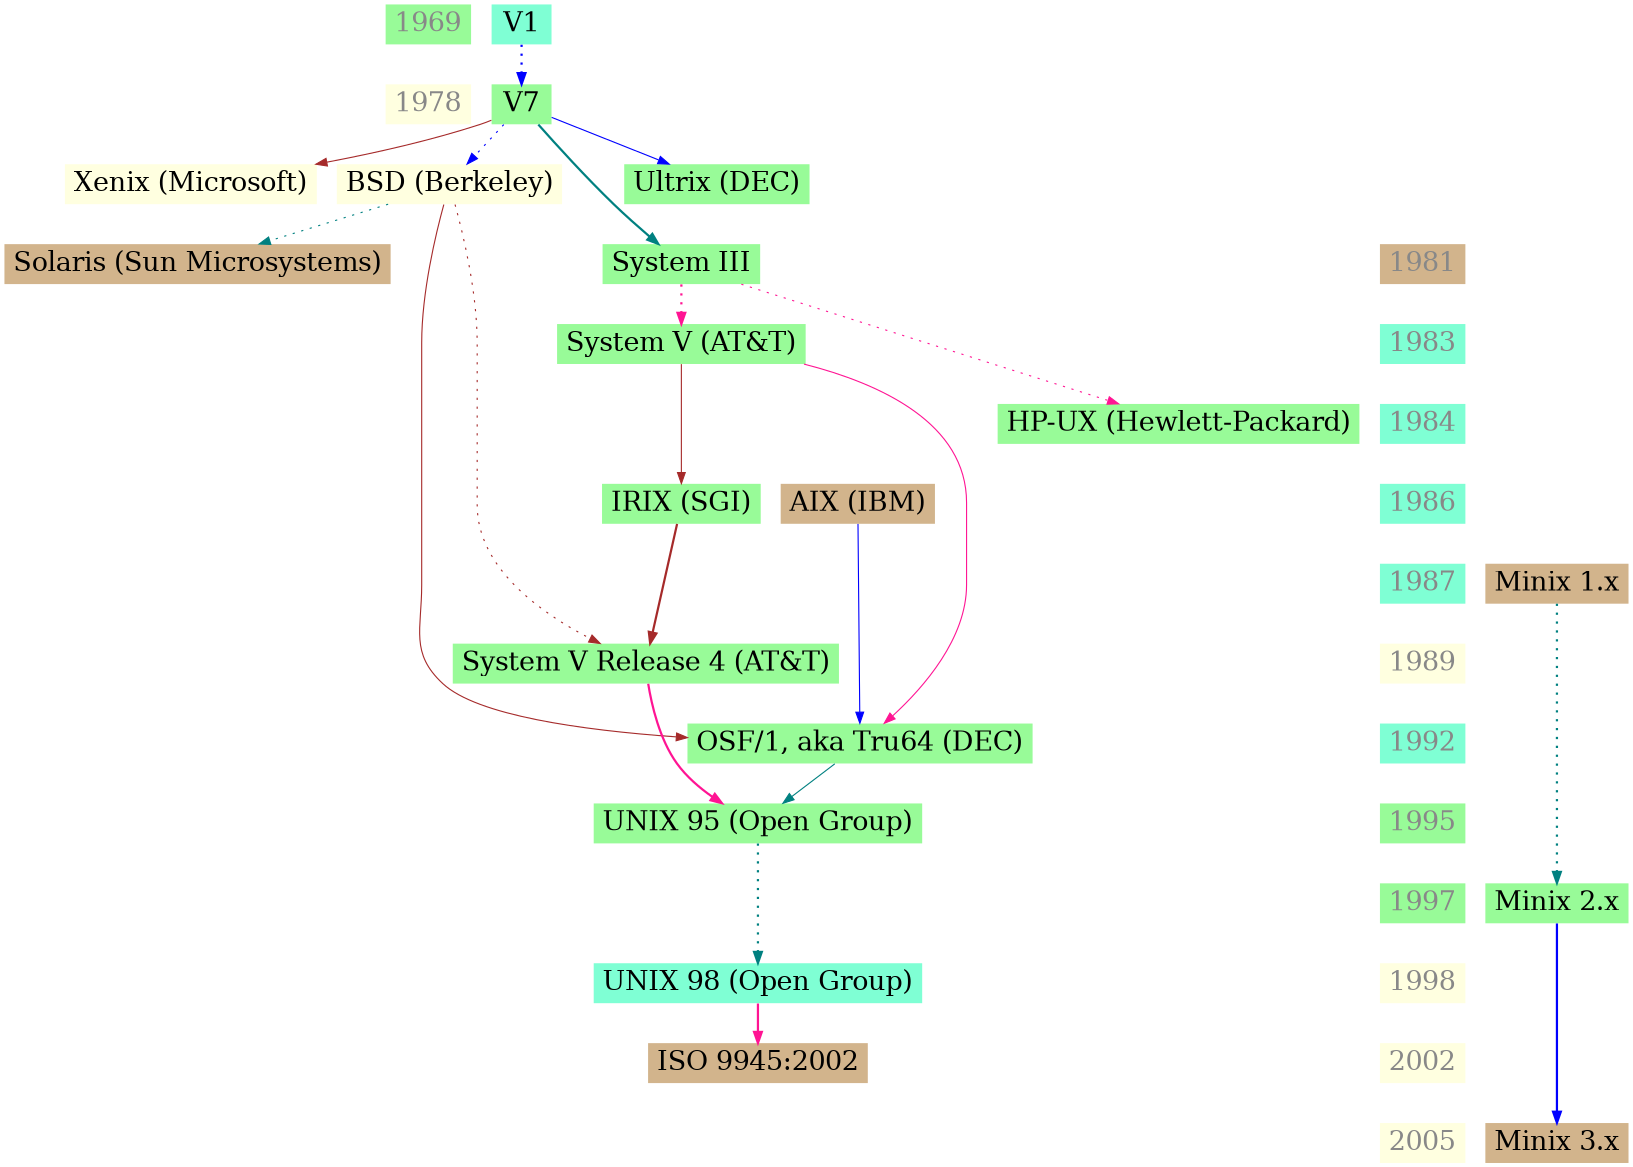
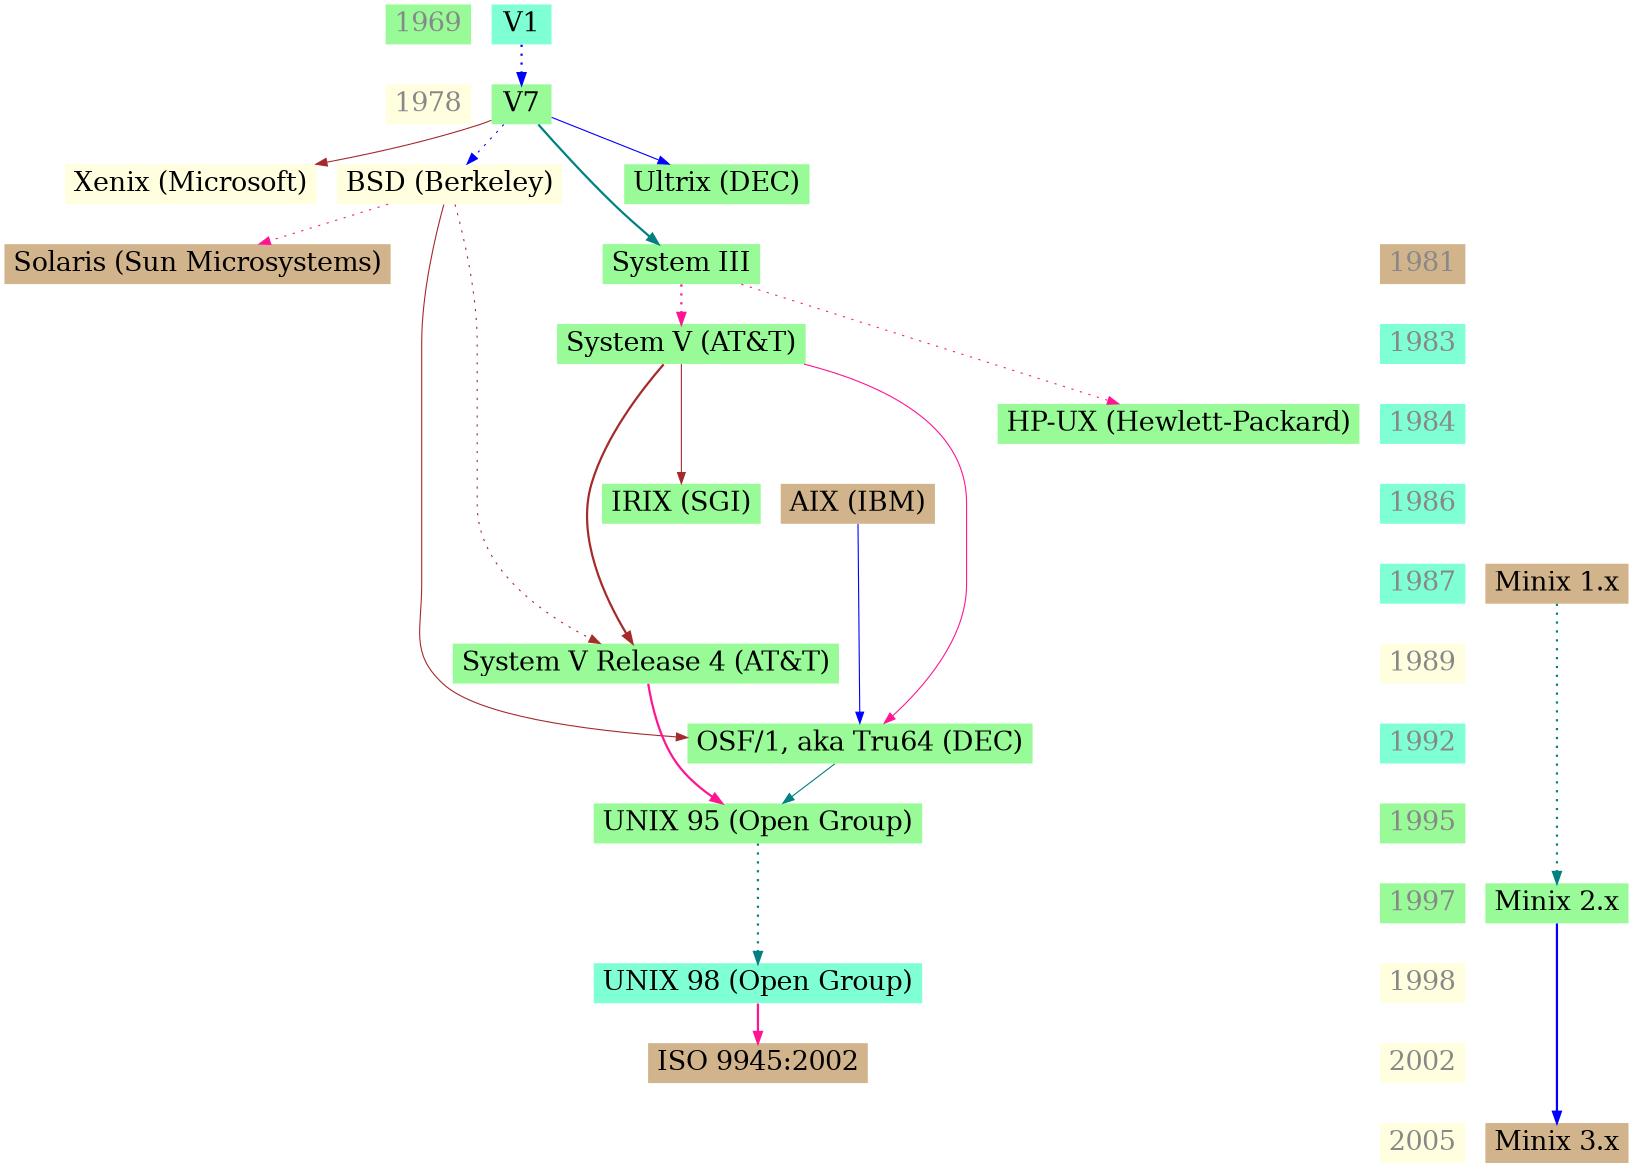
edge "BSD (Berkeley)" -> "Solaris (Sun Microsystems)": color teal -> deeppink
edge "IRIX (SGI)" -> "System V Release 4 (AT&T)": now "System V (AT&T)" -> "System V Release 4 (AT&T)"
